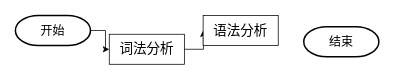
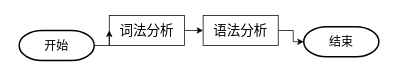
node "开始": moved (53, 30) -> (57, 45)
edge "语法分析" -> "结束": added
node "词法分析": moved (147, 49) -> (147, 30)
